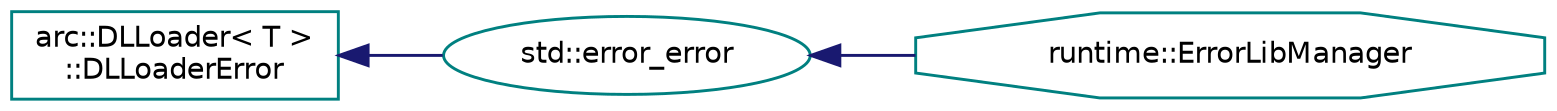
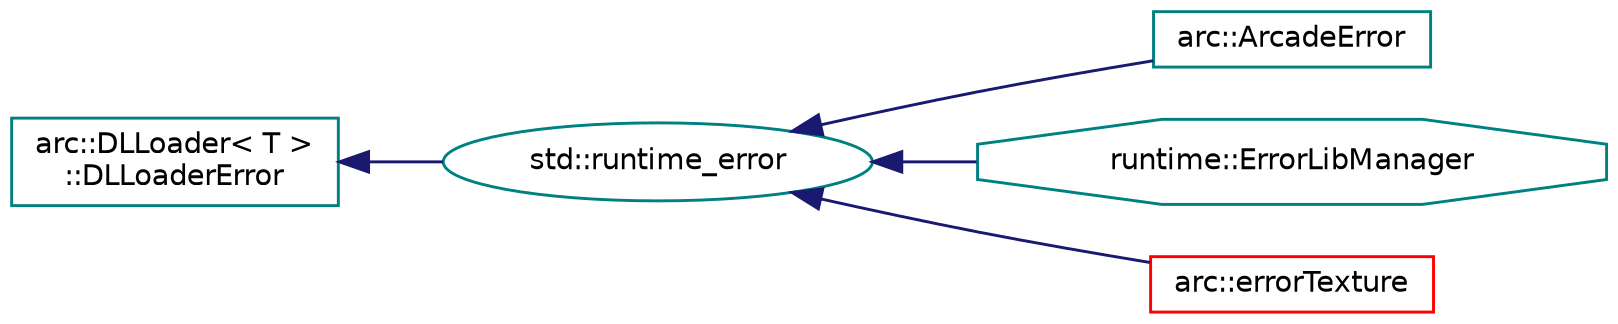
node "arc::ArcadeError": added
node "std::error_error": label "std::error_error" -> "std::runtime_error"
node "arc::errorTexture": added
